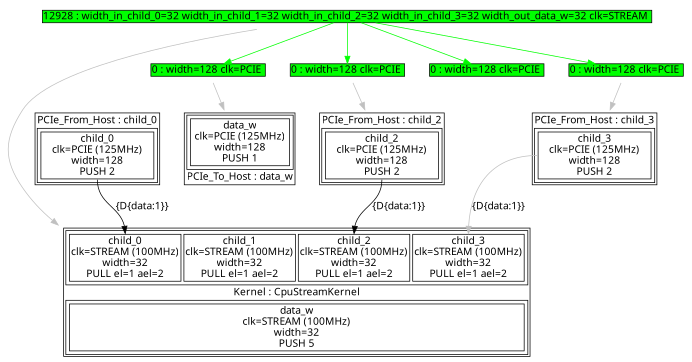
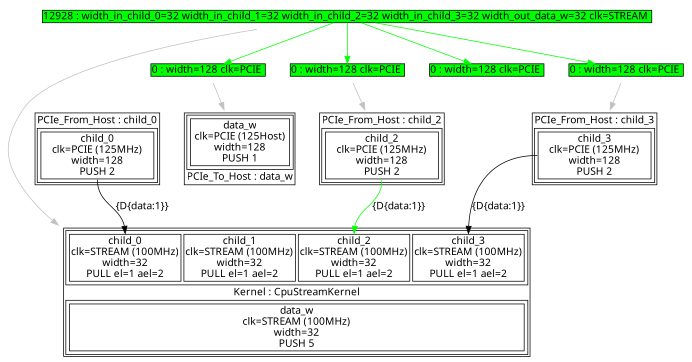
node "data_w": text "clk=PCIE (125MHz)" -> "clk=PCIE (125Host)"
edge "PCIe_From_Host : child_3" -> "child_0": color gray -> black
edge "PCIe_From_Host : child_2" -> "child_0": color black -> green
